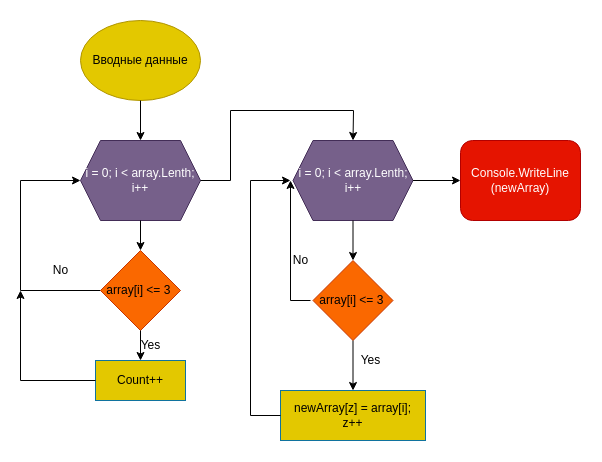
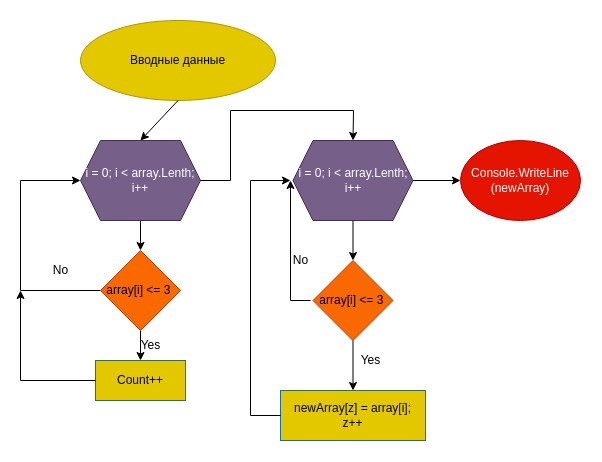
node "Вводные данные": size 120x80 -> 195x80
node "Console.WriteLine (newArray)": shape rounded rectangle -> ellipse
